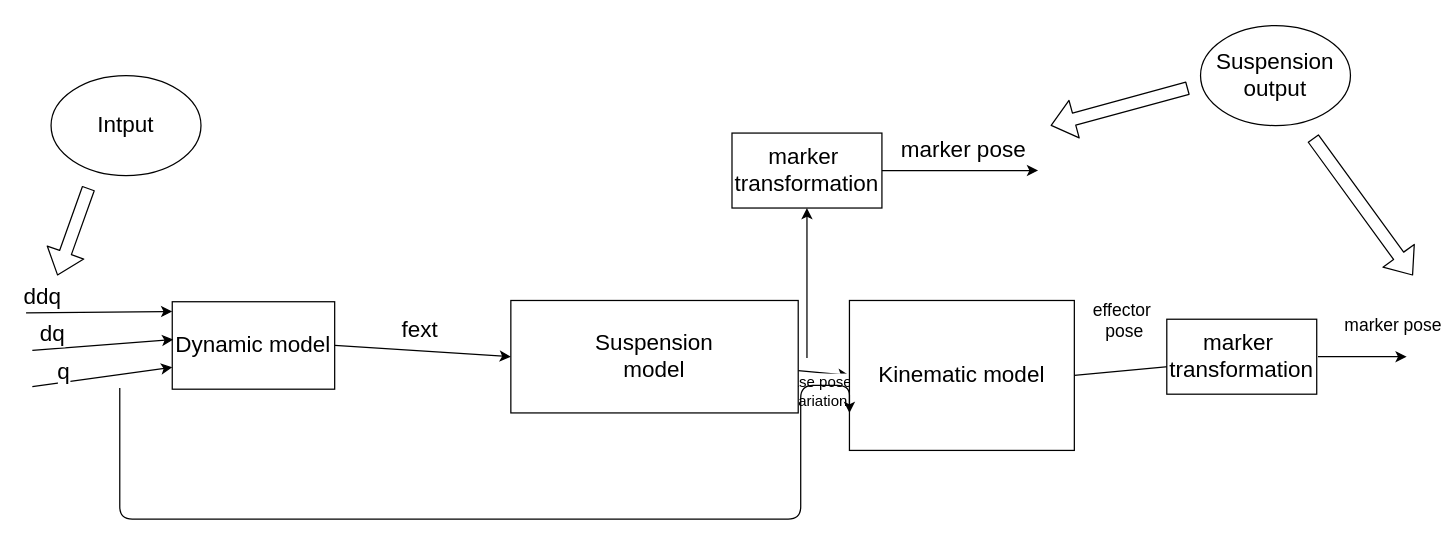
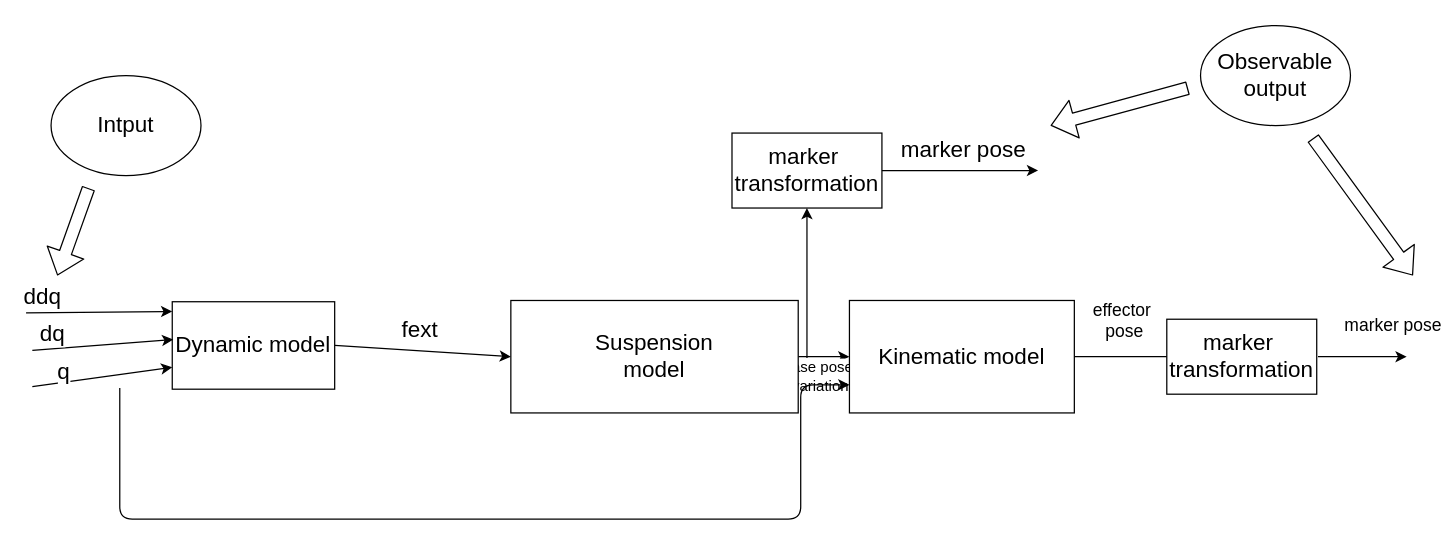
node "Suspension output": label "Suspension output" -> "Observable output"
node "Kinematic model": size 225x150 -> 225x113
